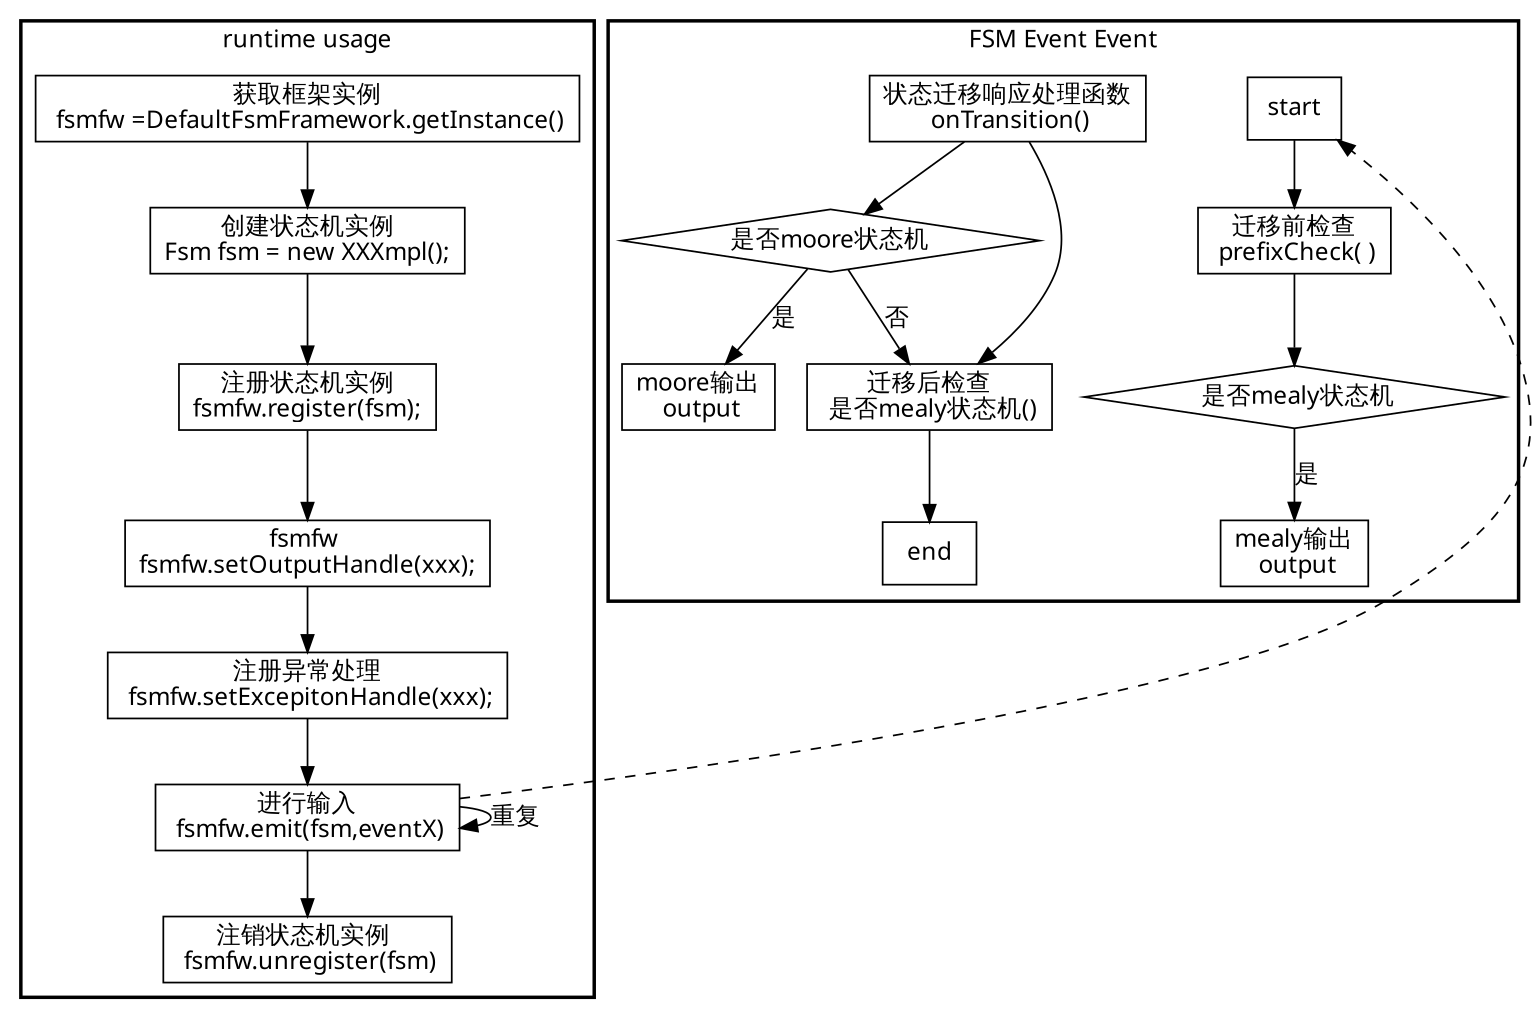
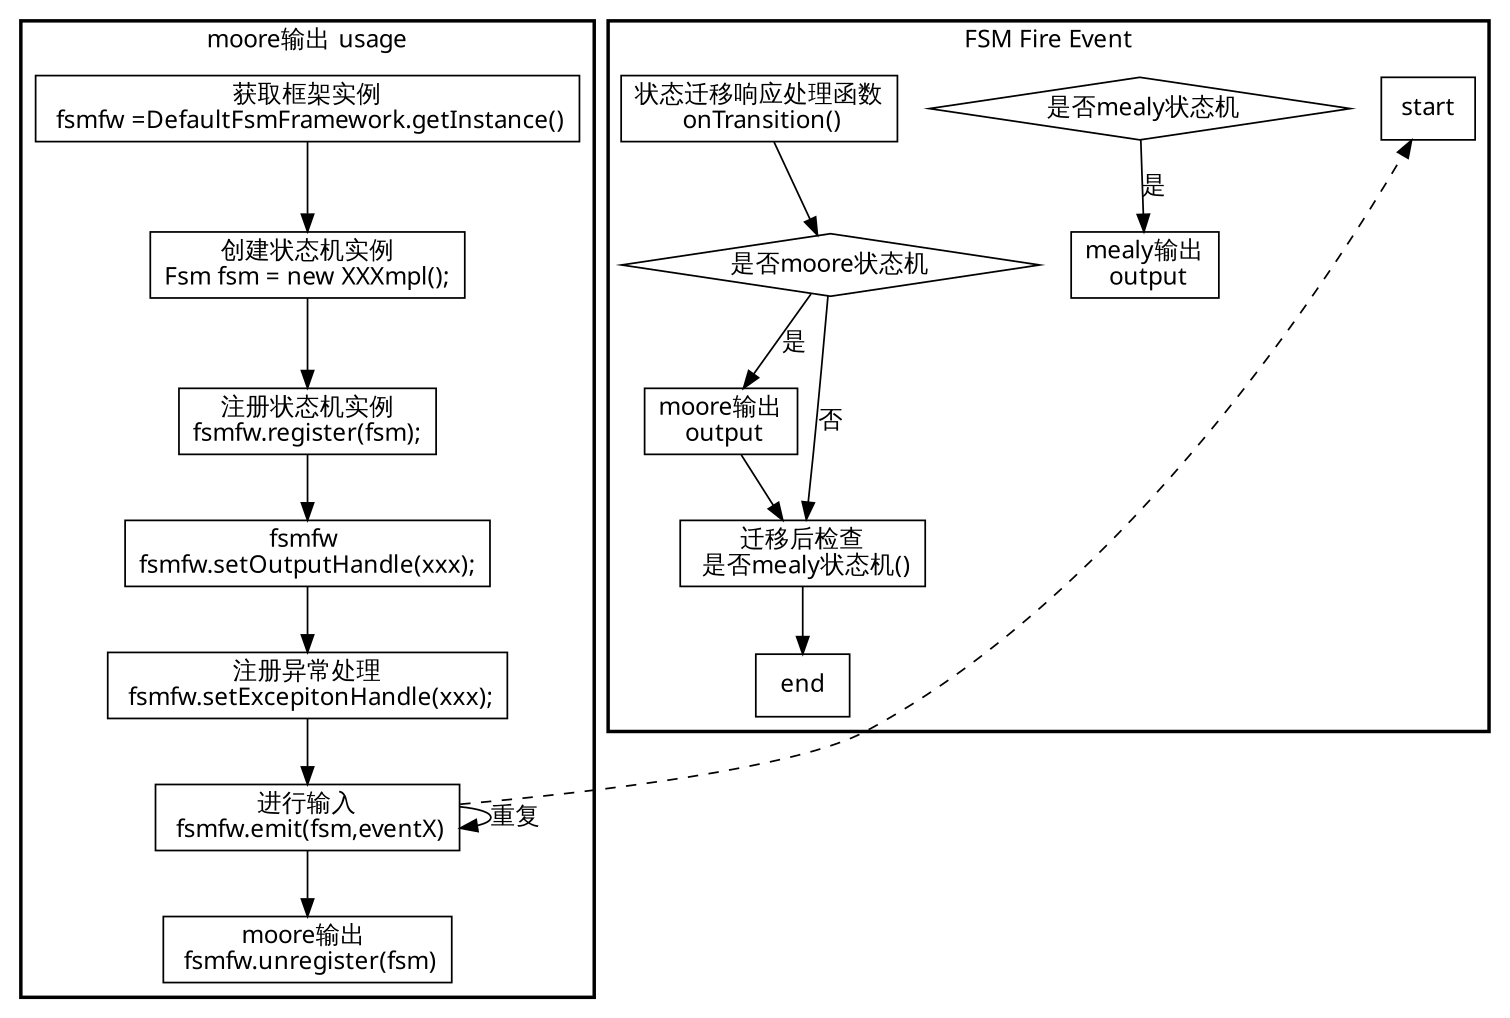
cluster "runtime usage": label "runtime usage" -> "moore输出 usage"
cluster "FSM Event Event": label "FSM Event Event" -> "FSM Fire Event"
node "迁移前检查 prefixCheck( )": removed
edge "状态迁移响应处理函数 onTransition()" -> "迁移后检查 是否mealy状态机()": now "moore输出 output" -> "迁移后检查 是否mealy状态机()"
node "注销状态机实例 fsmfw.unregister(fsm)": label "注销状态机实例 fsmfw.unregister(fsm)" -> "moore输出 fsmfw.unregister(fsm)"
